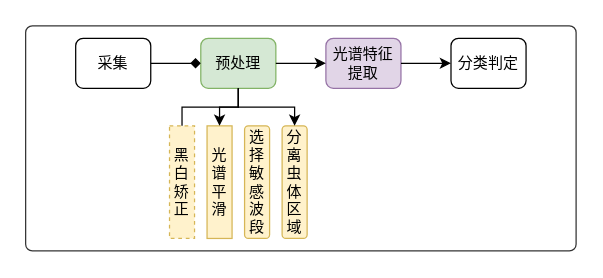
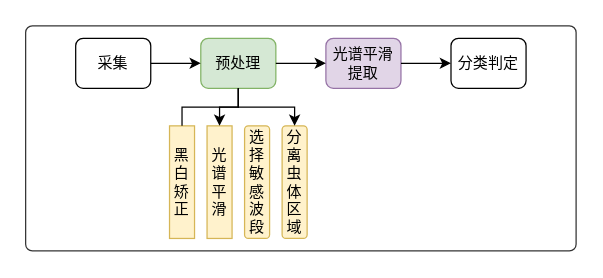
edge "采集" -> "预处理": arrowhead diamond -> classic
node "光谱特征 提取": label "光谱特征 提取" -> "光谱平滑 提取"
node "黑白矫正": style dashed -> solid
